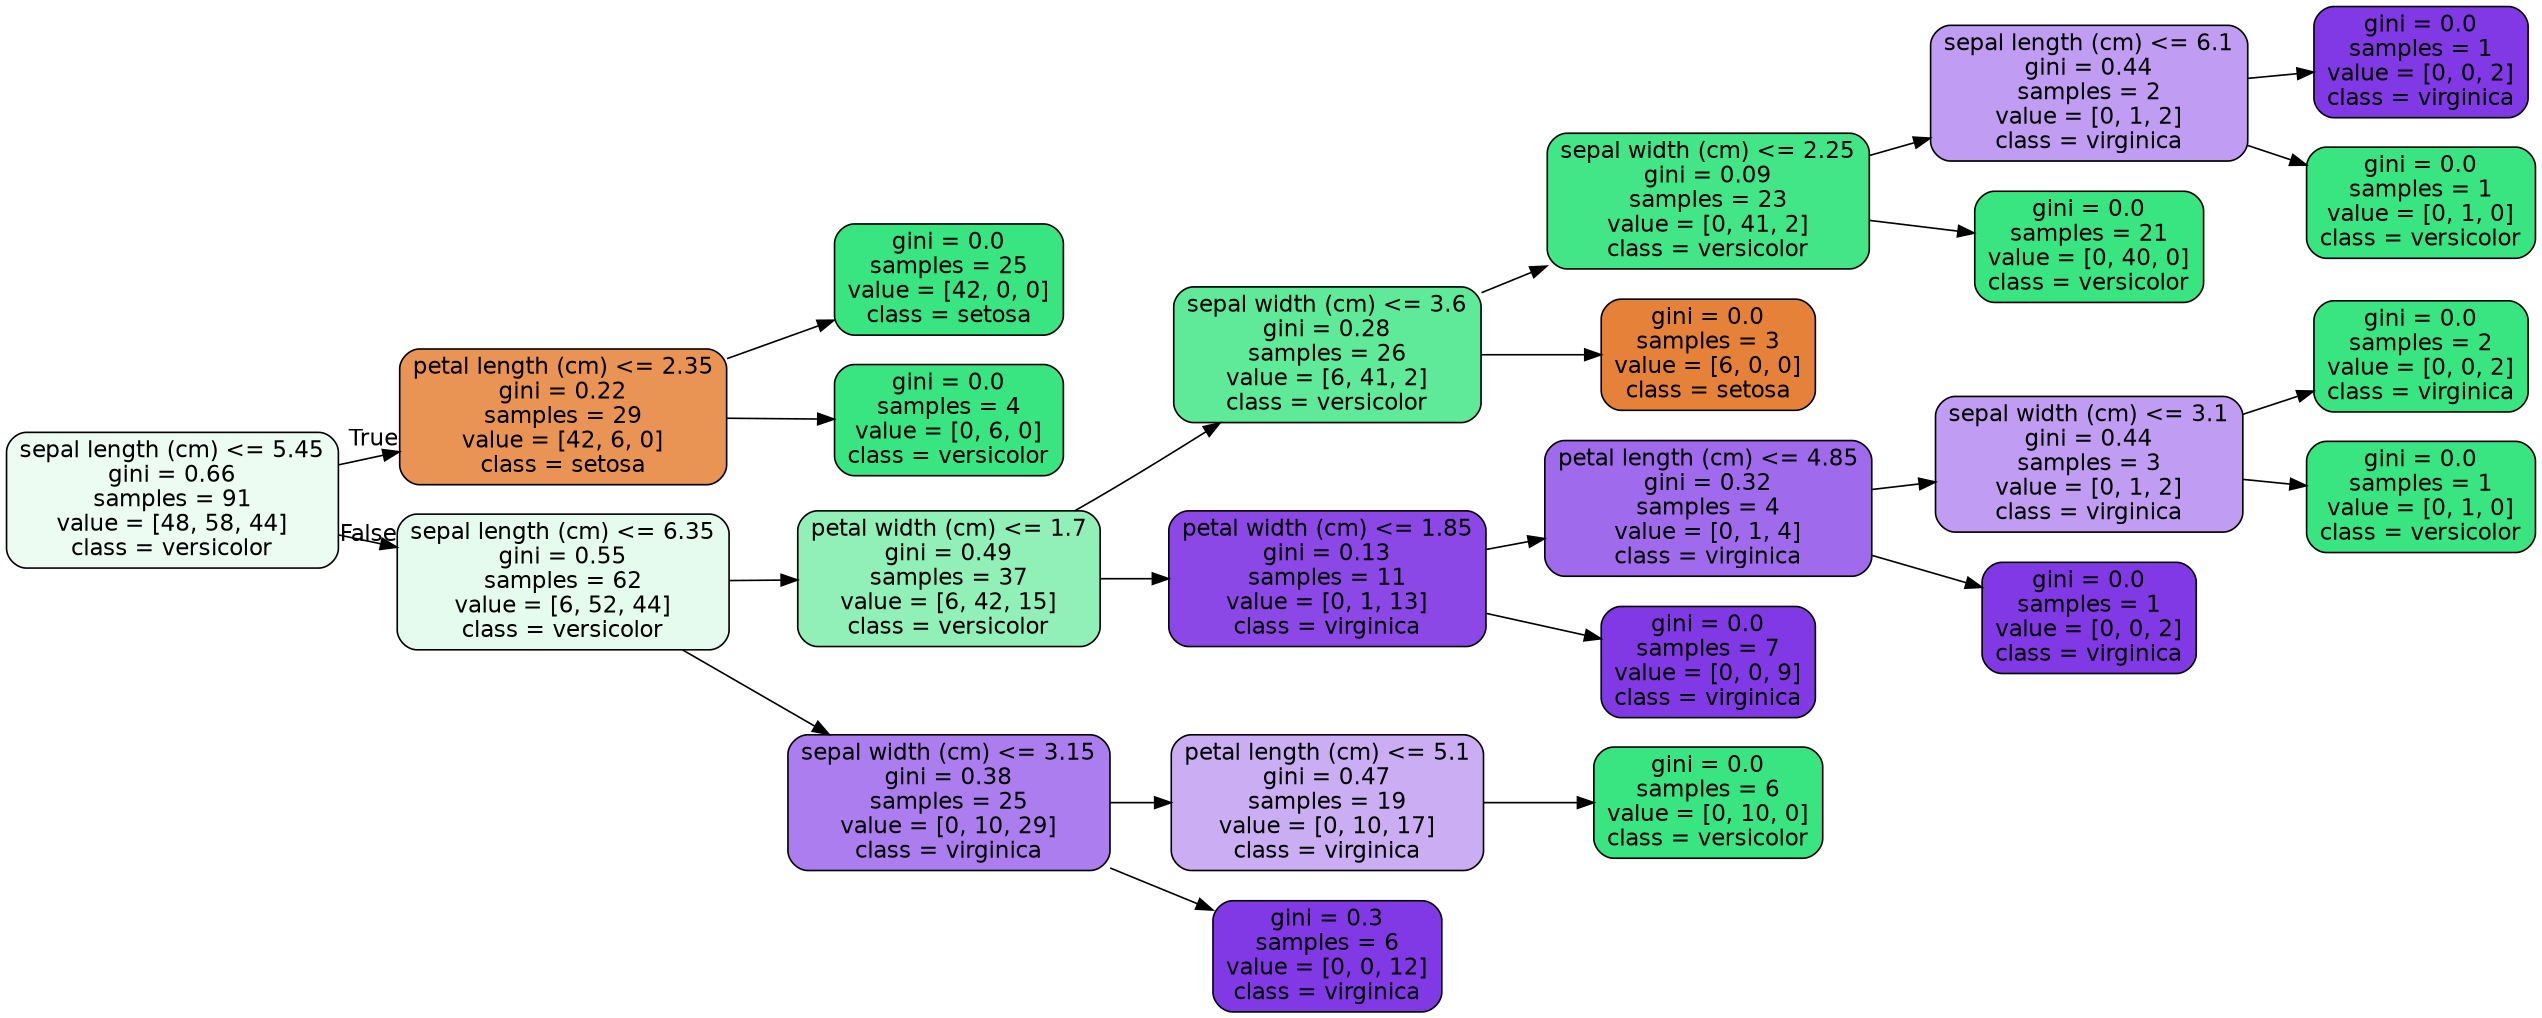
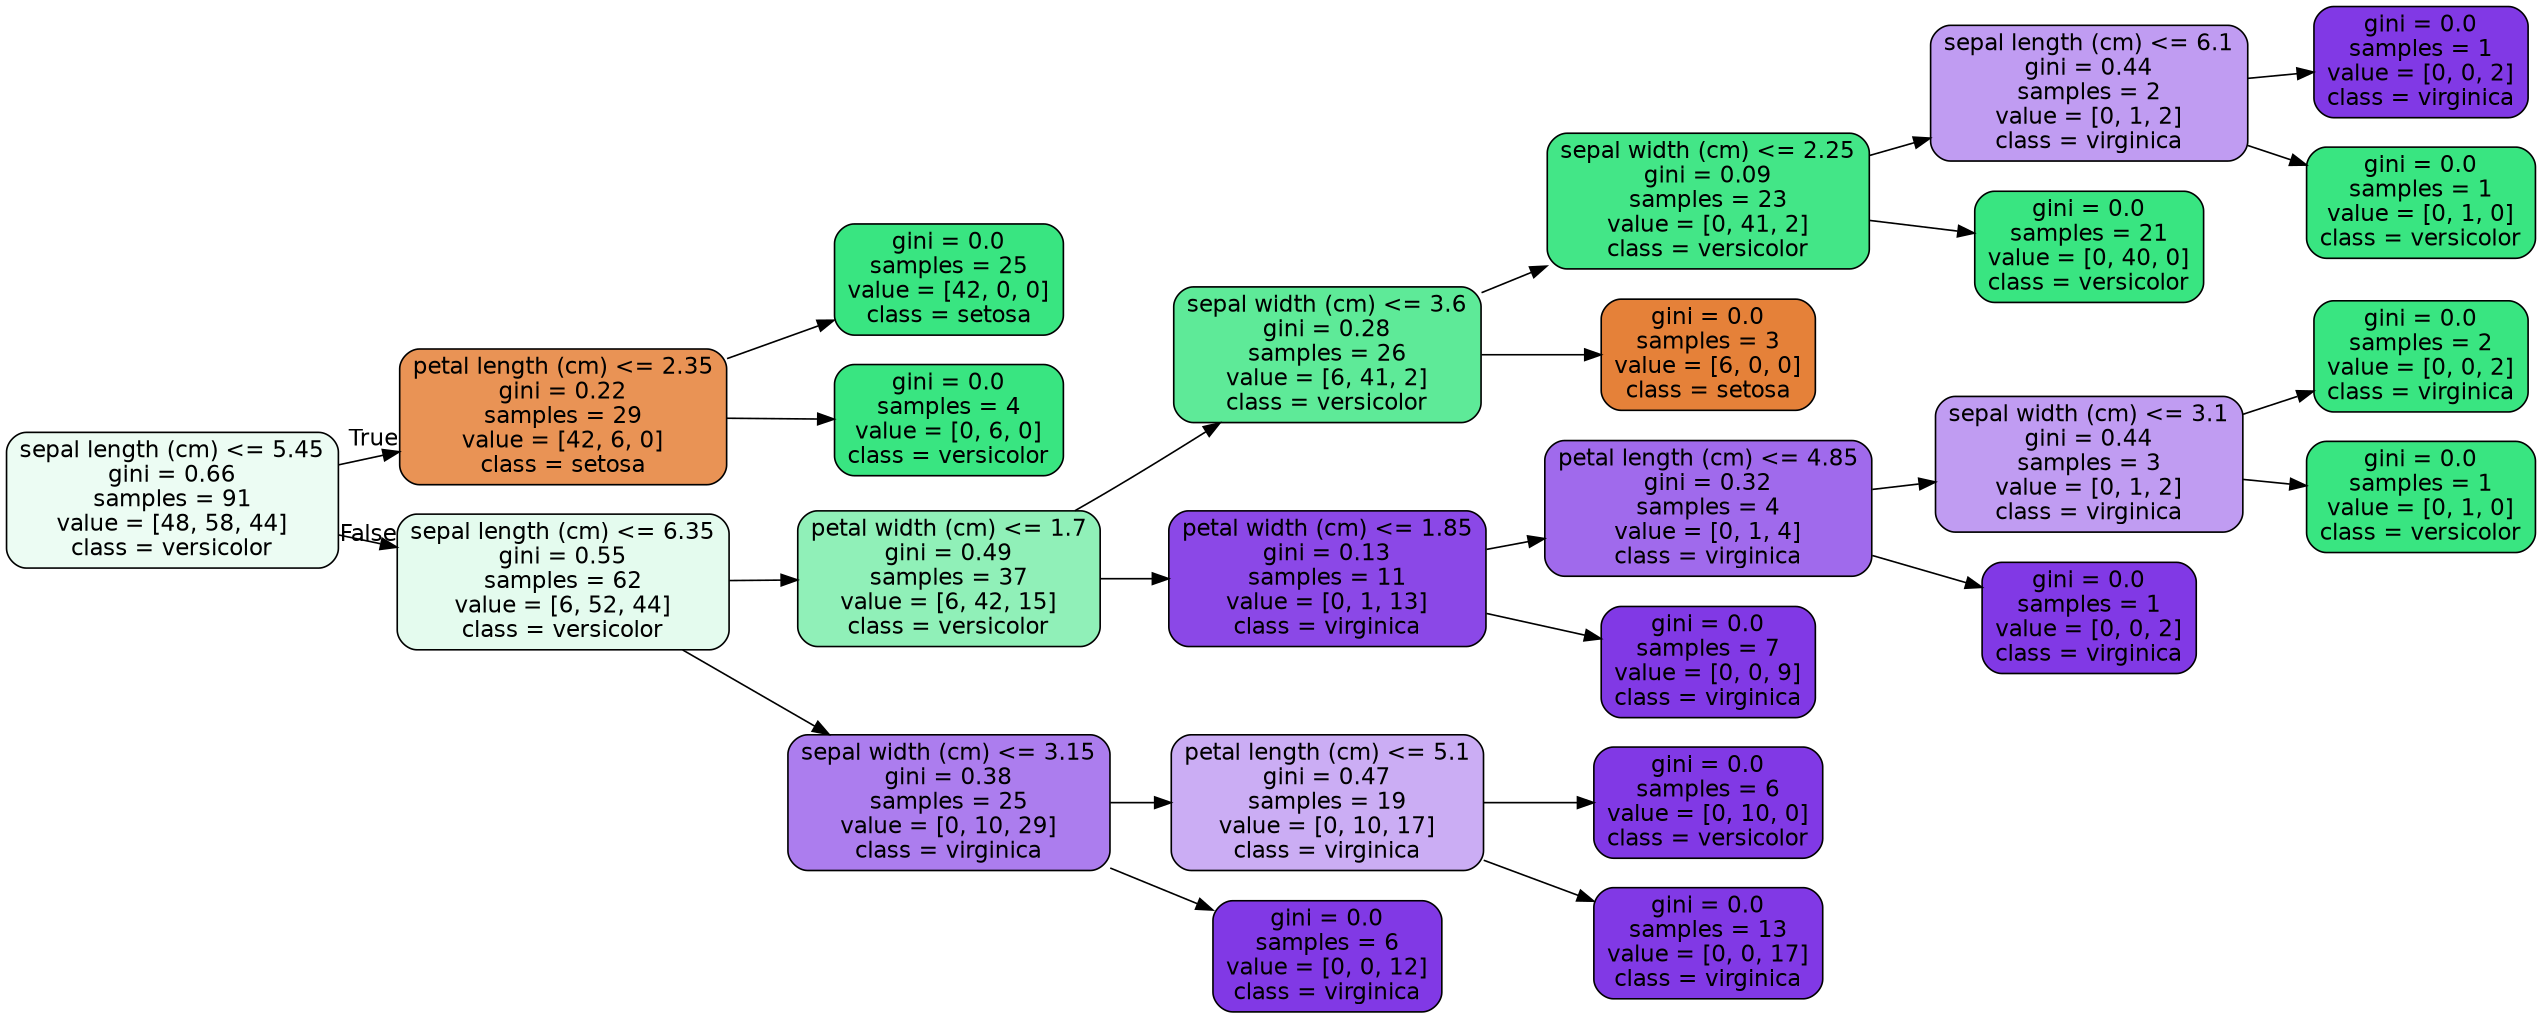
node "gini = 0.0 samples = 6 value = [0, 10, 0] class = versicolor": fillcolor #39e581 -> #8139e5
node "gini = 0.0 samples = 13 value = [0, 0, 17] class = virginica": added
node "gini = 0.3 samples = 6 value = [0, 0, 12] class = virginica": label "gini = 0.3 samples = 6 value = [0, 0, 12] class = virginica" -> "gini = 0.0 samples = 6 value = [0, 0, 12] class = virginica"
